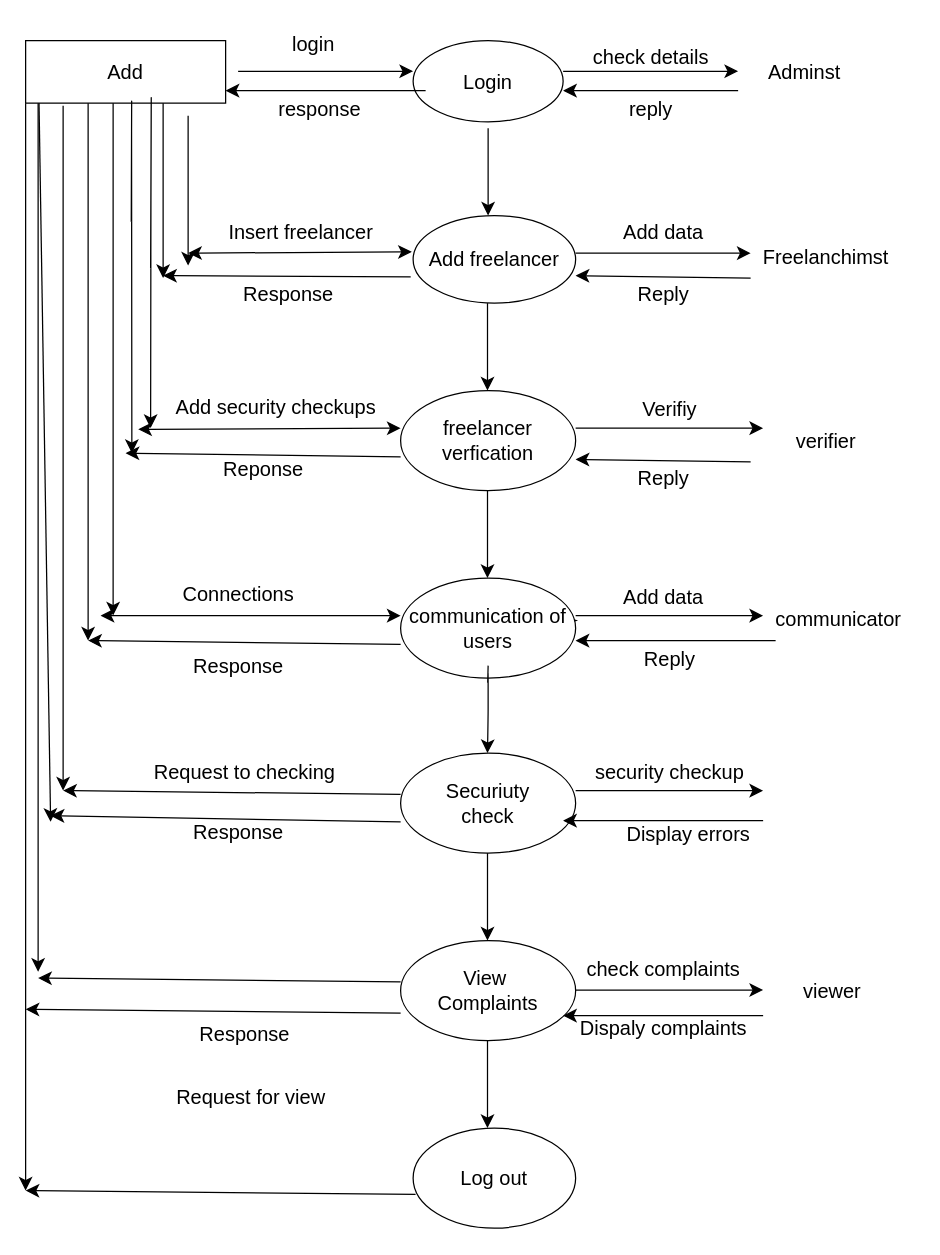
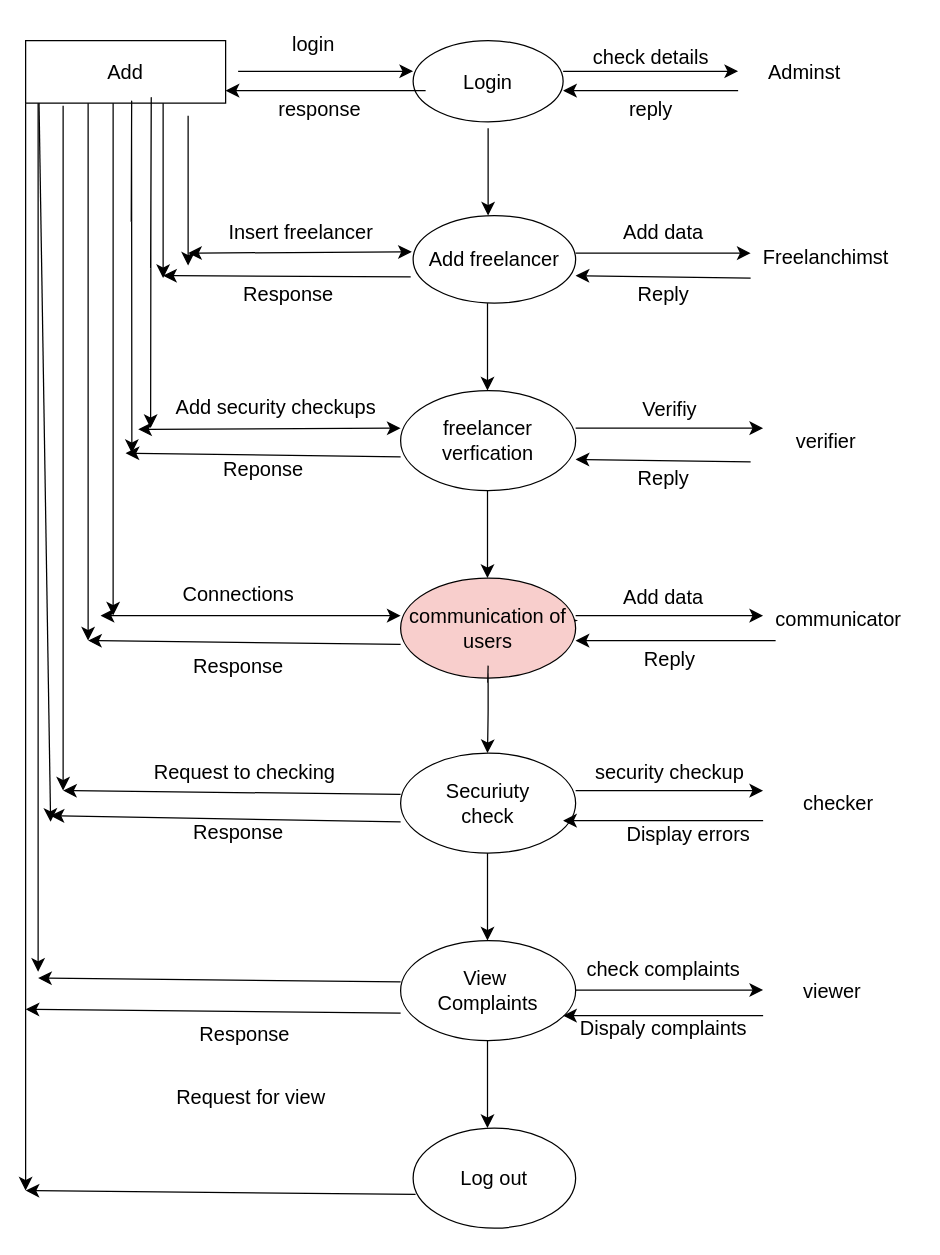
node "communication of users": fillcolor #ffffff -> #f8cecc
node "checker": added
